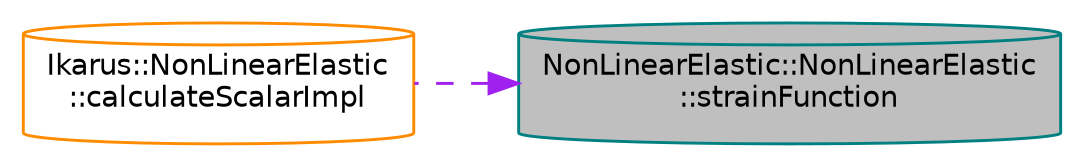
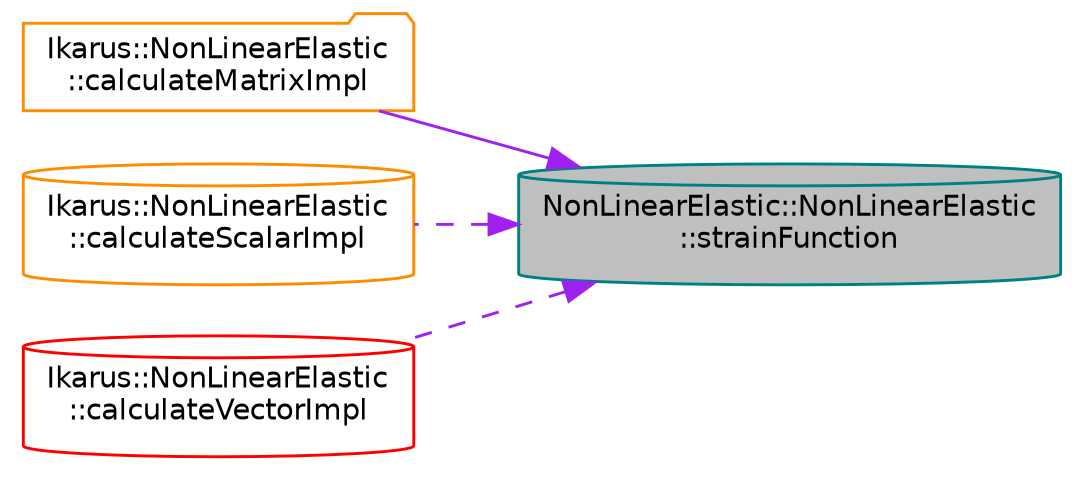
node "Ikarus::NonLinearElastic ::calculateMatrixImpl": added
node "Ikarus::NonLinearElastic ::calculateVectorImpl": added
